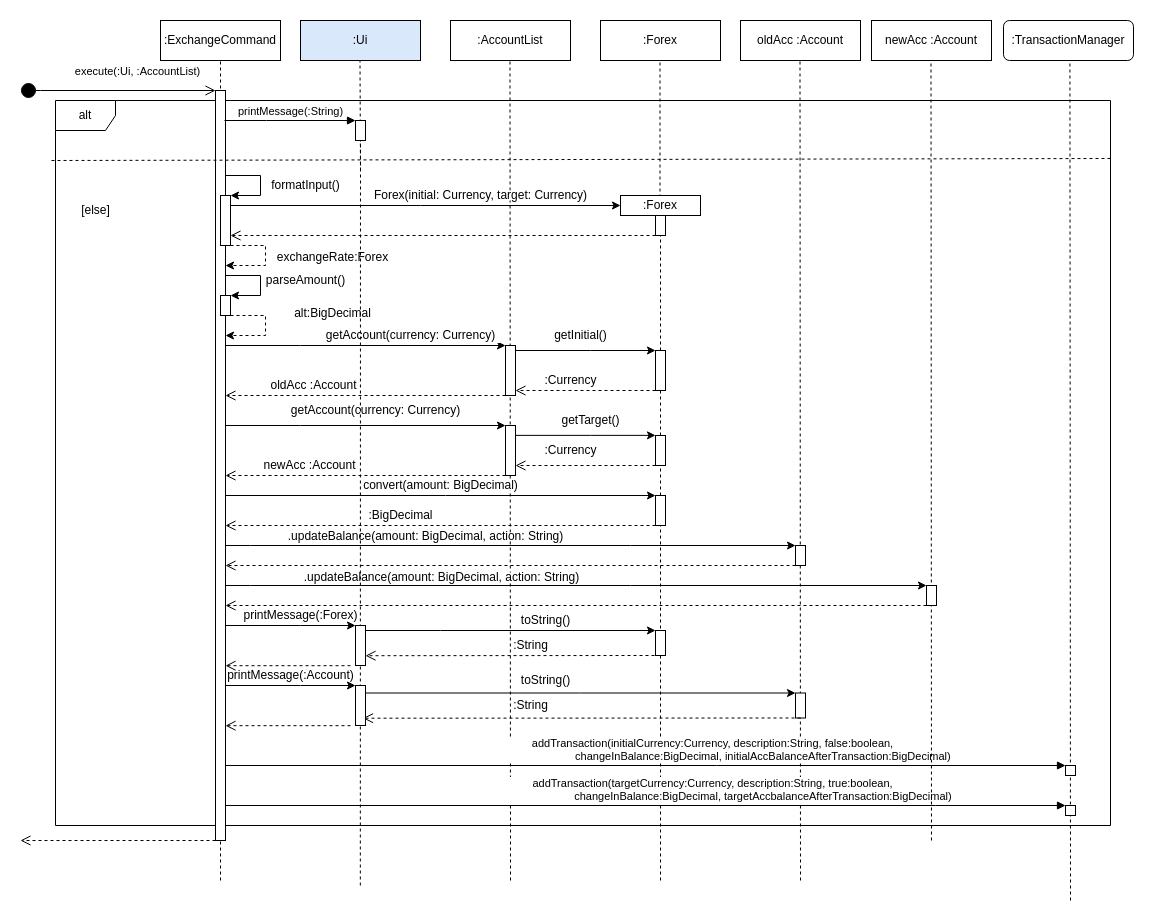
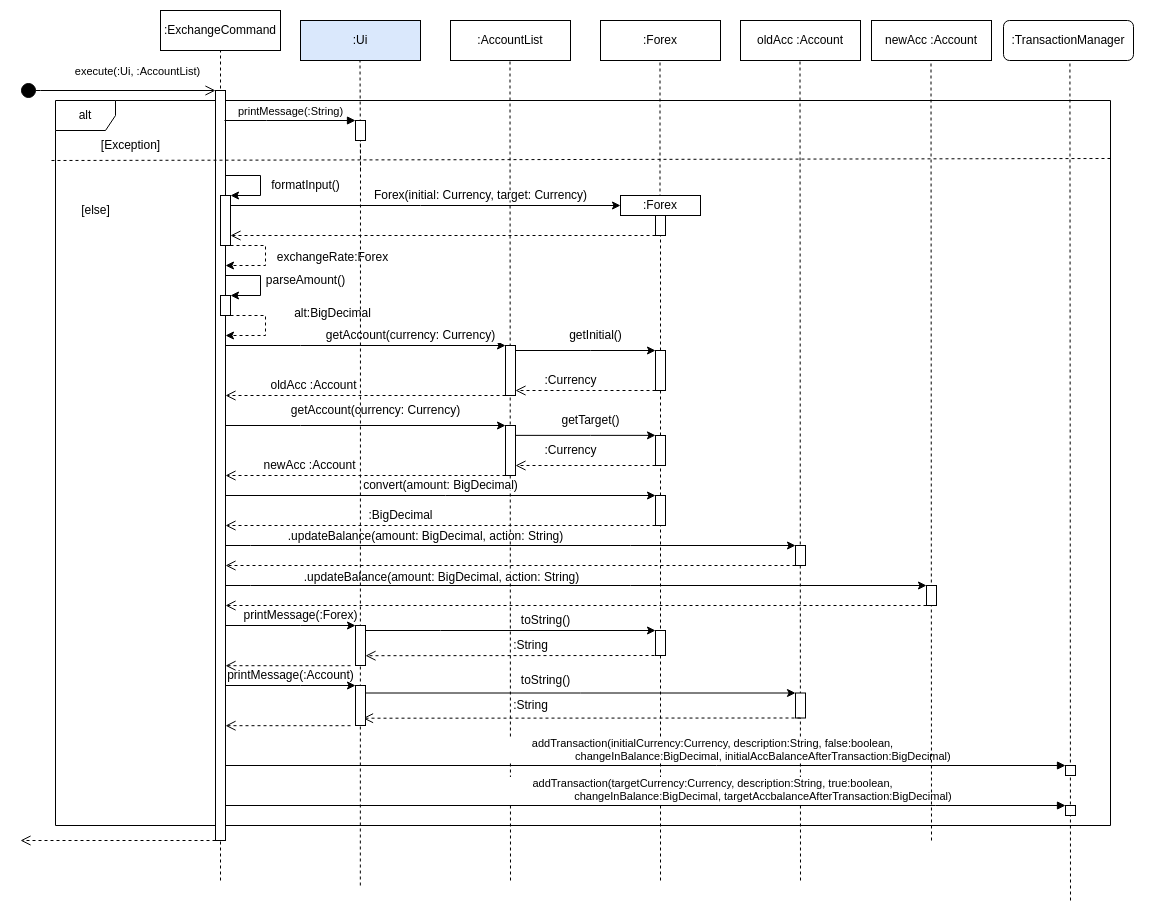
node ":ExchangeCommand": moved (221, 41) -> (221, 31)
node "[Exception]": added
node "getInitial()": moved (581, 336) -> (596, 336)
